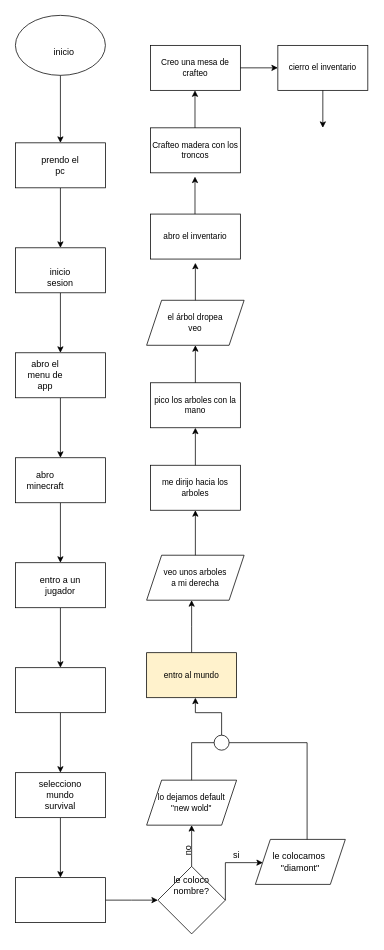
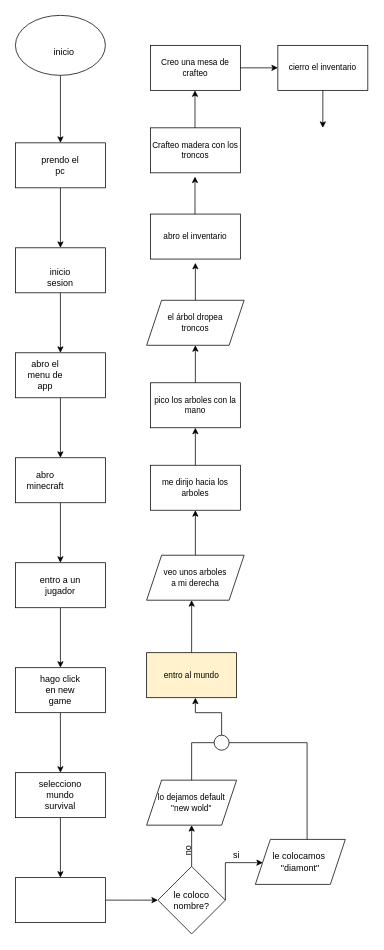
node "el árbol dropea veo": label "el árbol dropea veo" -> "el árbol dropea troncos"
node "hago click en new game": added
node "le coloco nombre?": moved (192, 885) -> (192, 900)
